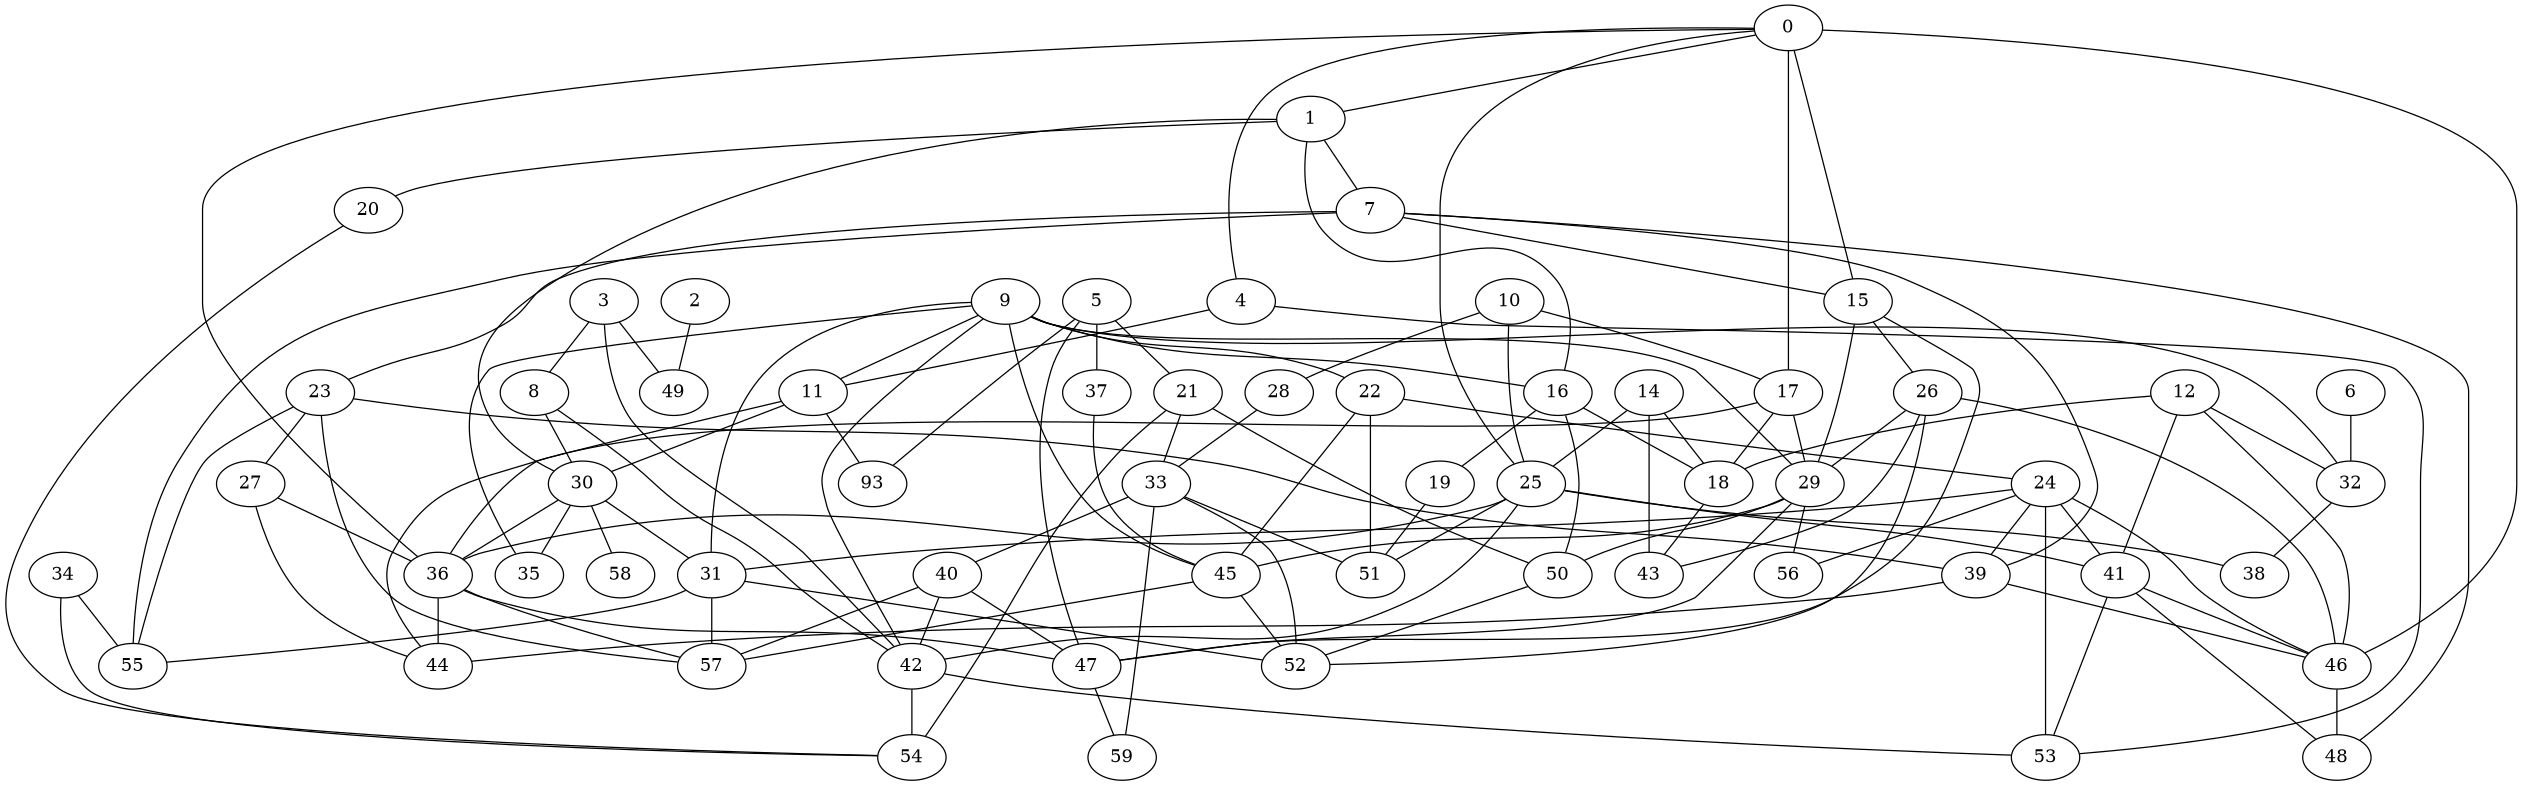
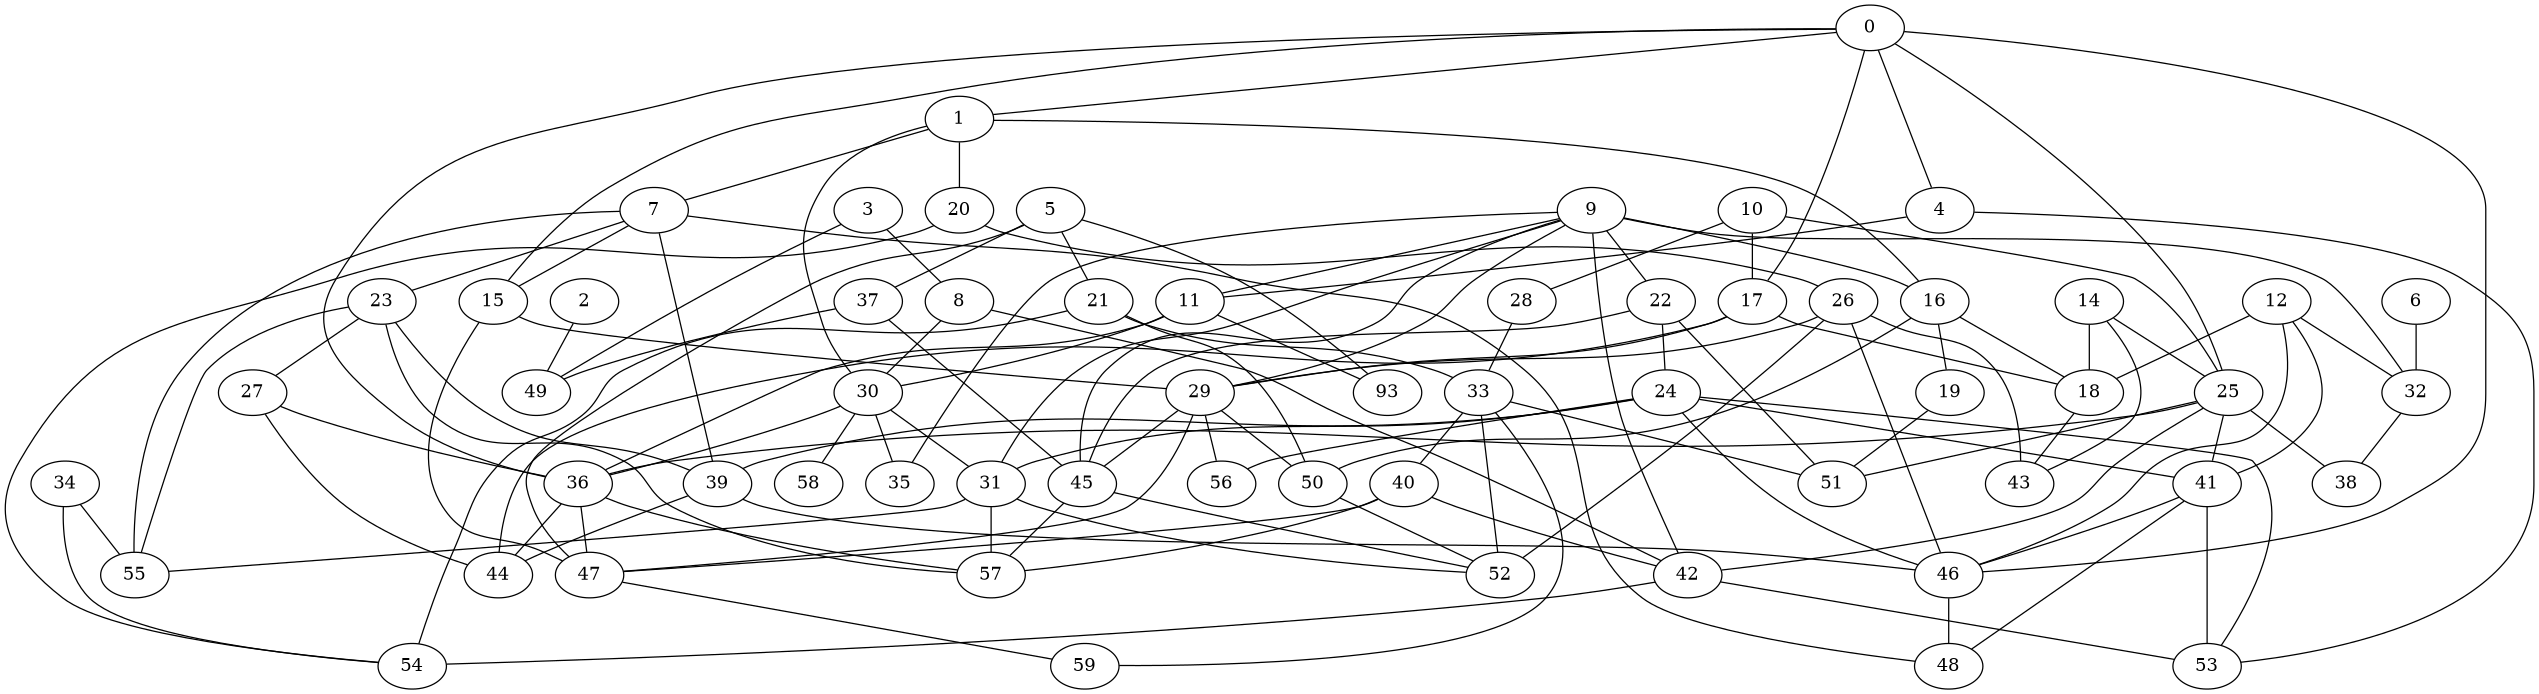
edge "15" -- "26": now "20" -- "26"
edge "37" -- "49": added
edge "3" -- "42": removed
